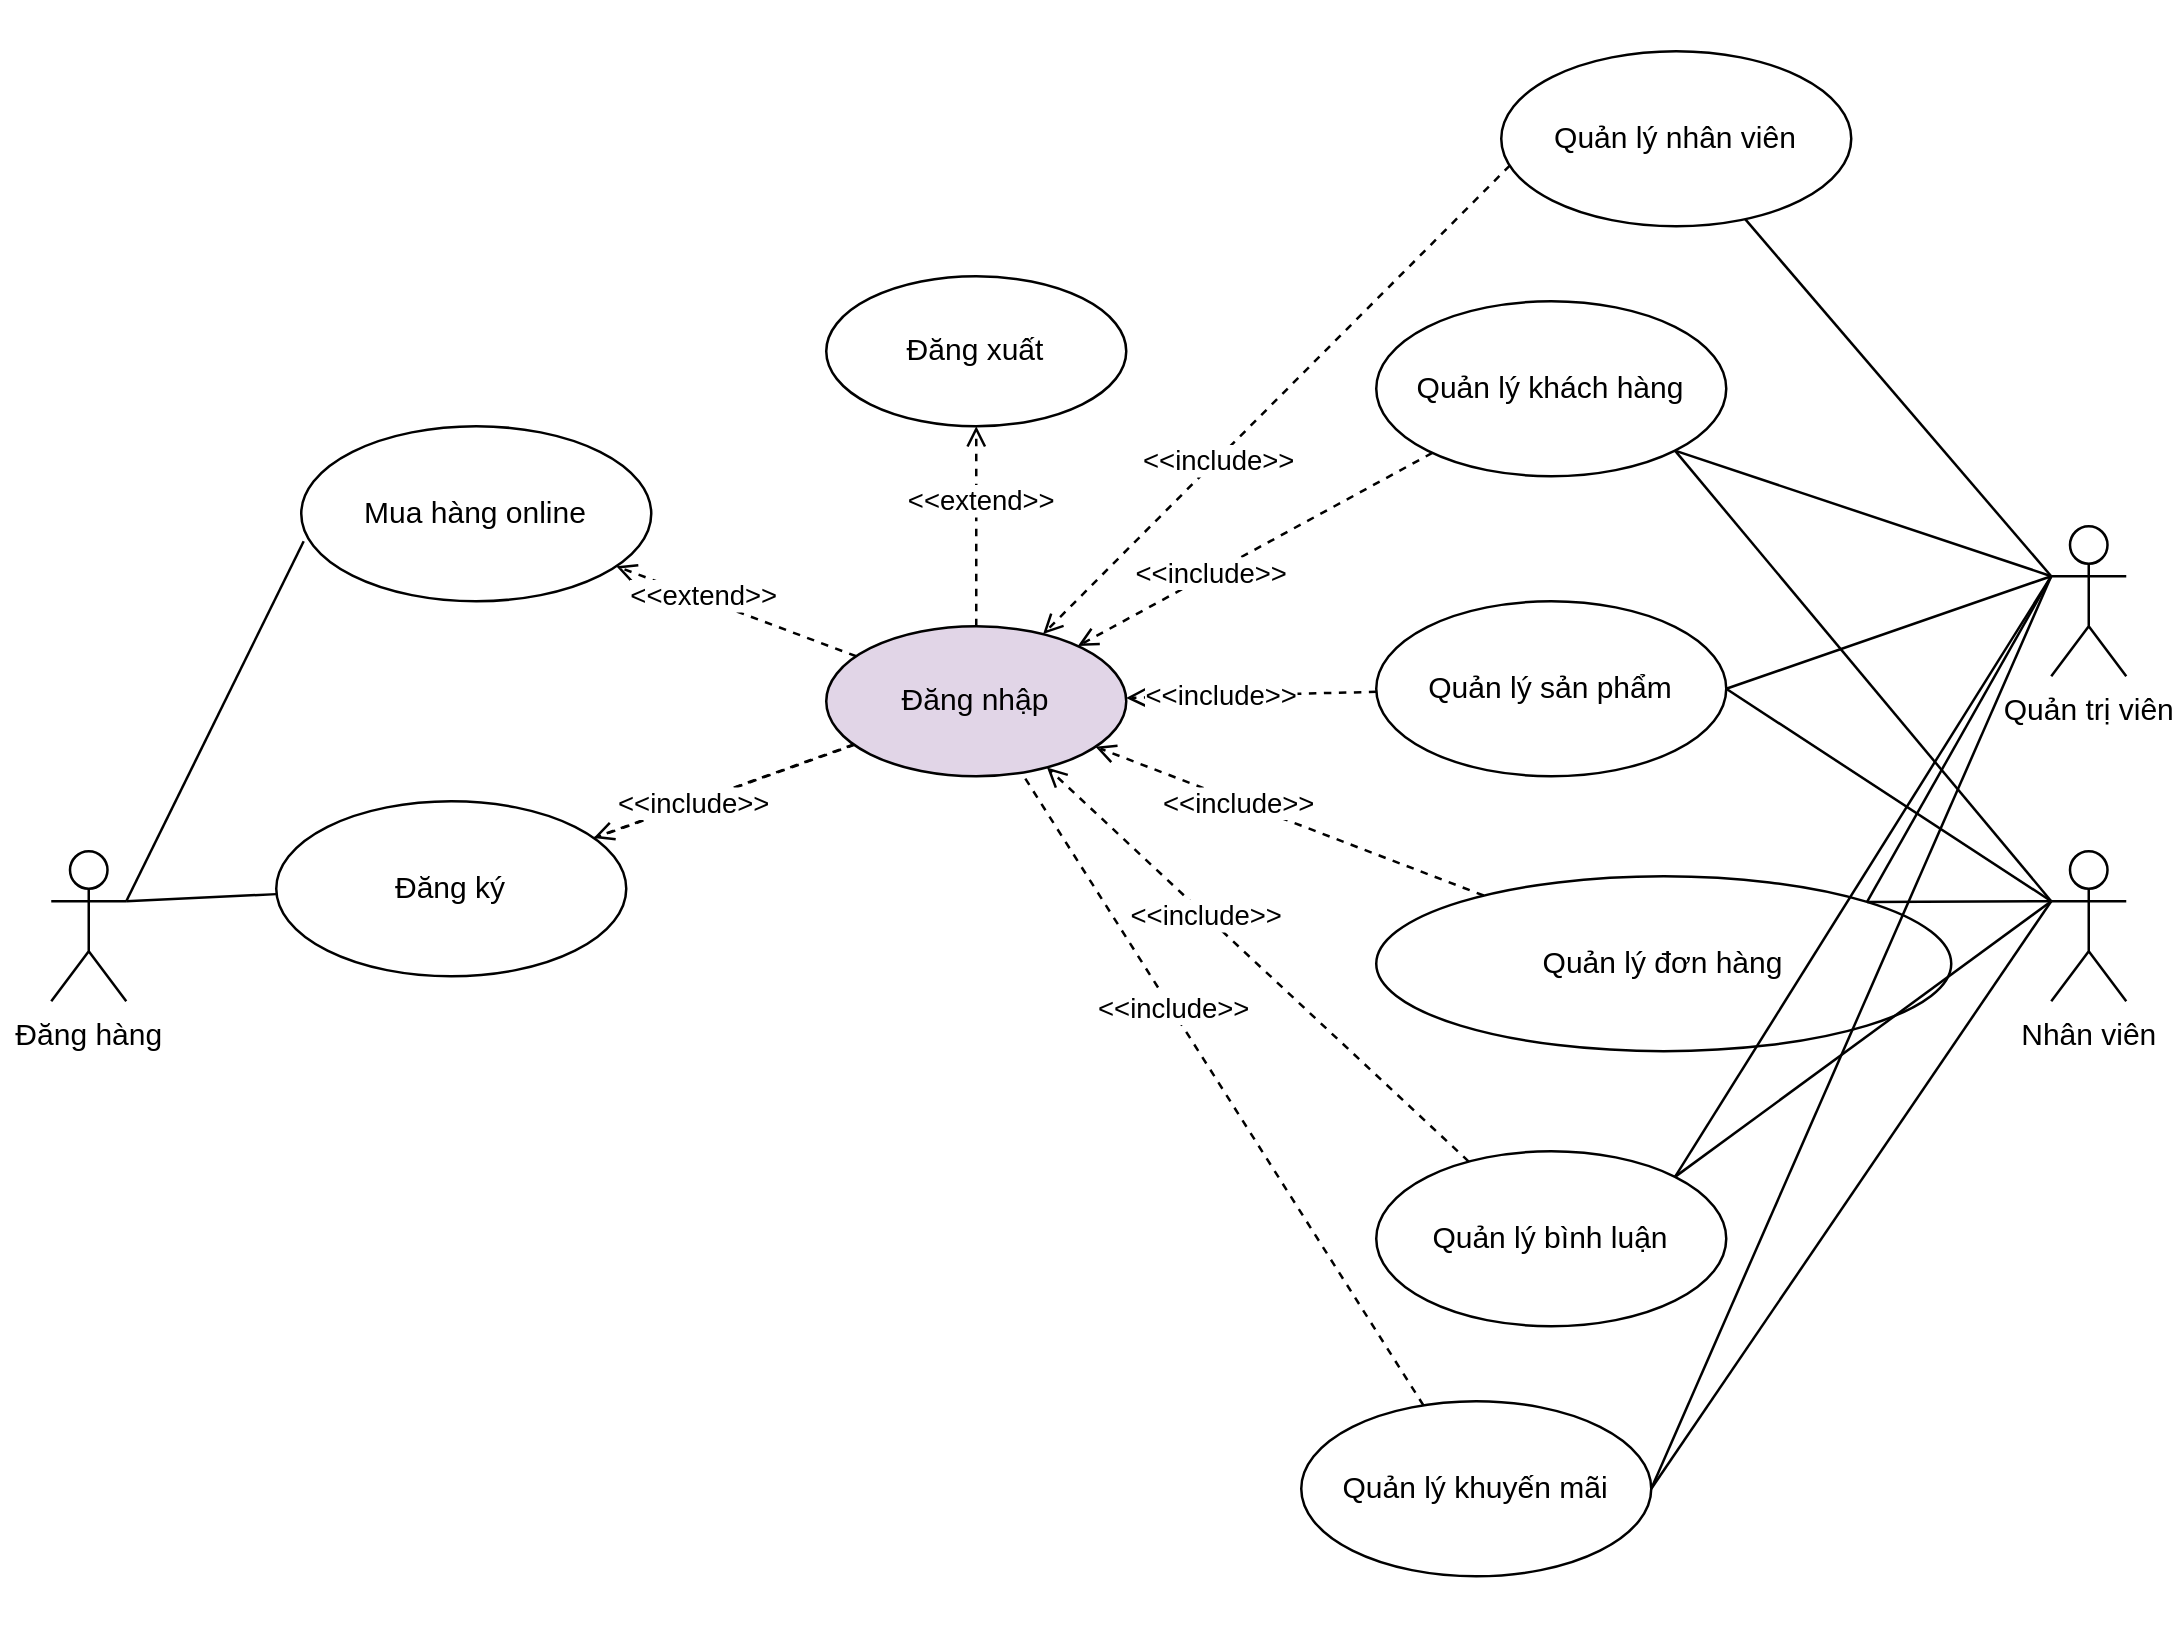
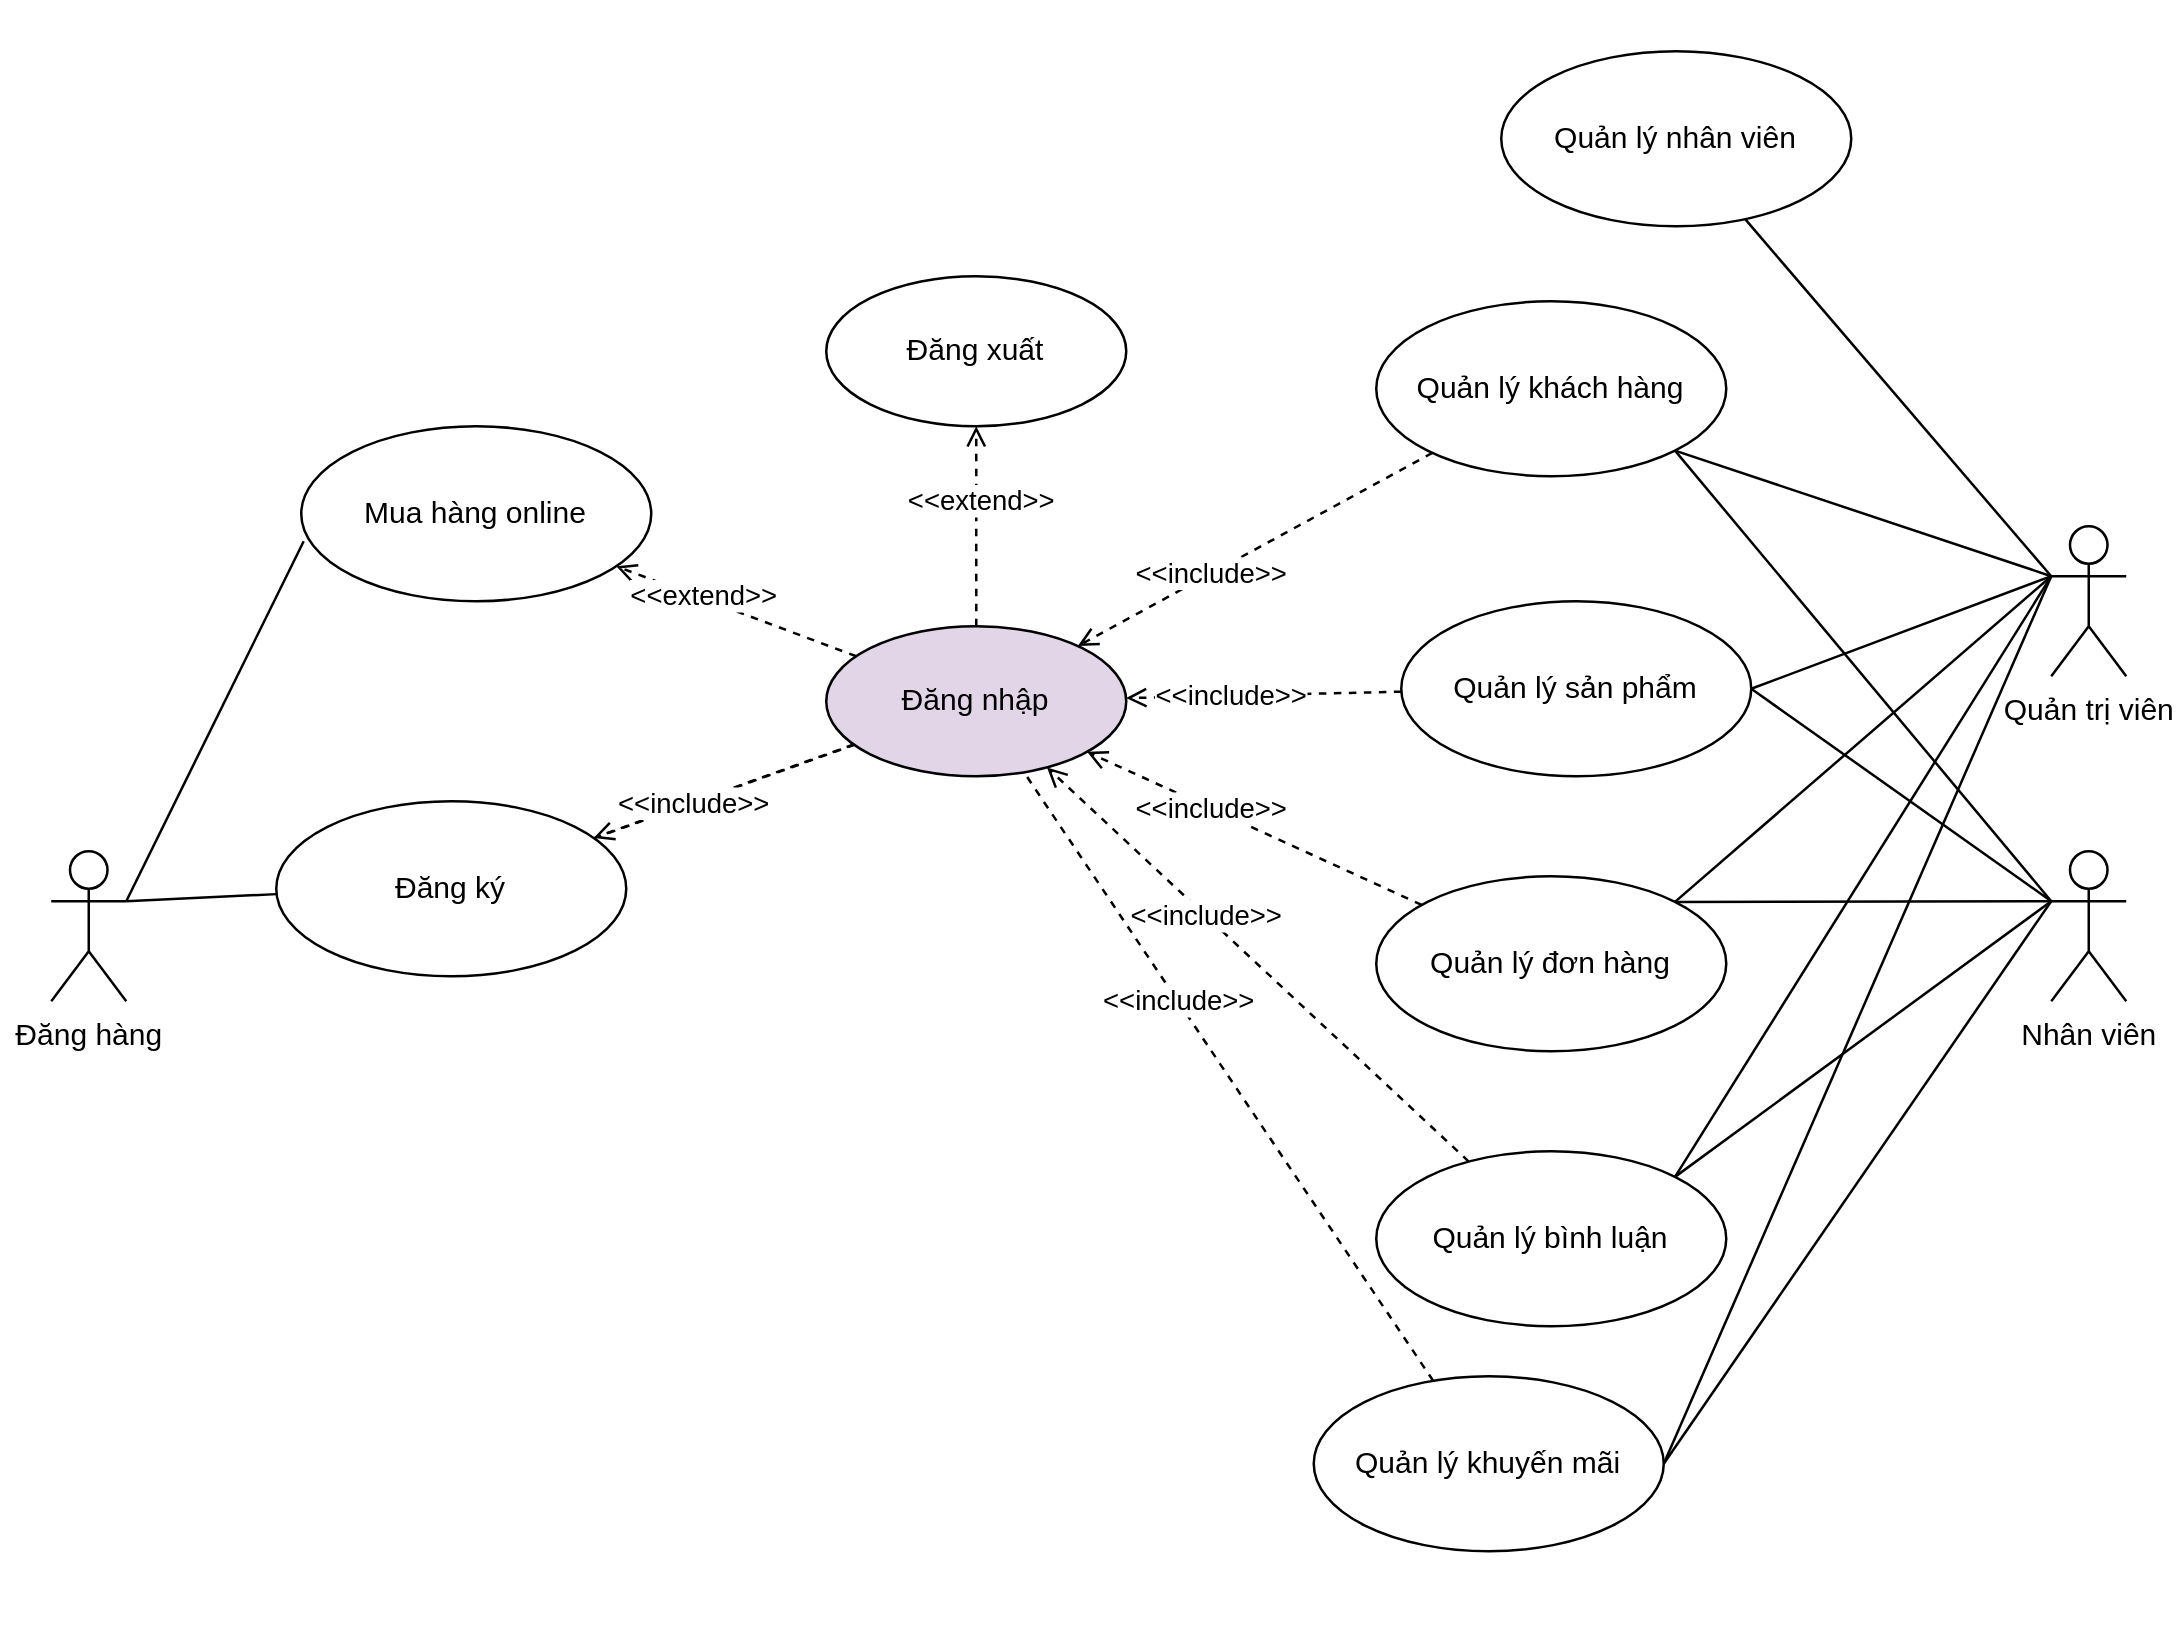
edge "Quản lý nhân viên" -> "Đăng nhập": removed, label "<<include>>"
node "Quản lý sản phẩm": moved (1551, 689) -> (1576, 689)
node "Quản lý đơn hàng": size 575x175 -> 350x175
node "Quản lý khuyến mãi": moved (1476, 1489) -> (1489, 1464)
